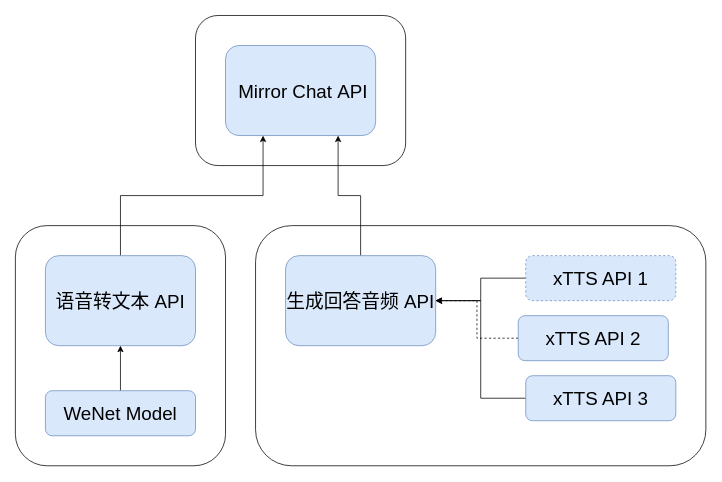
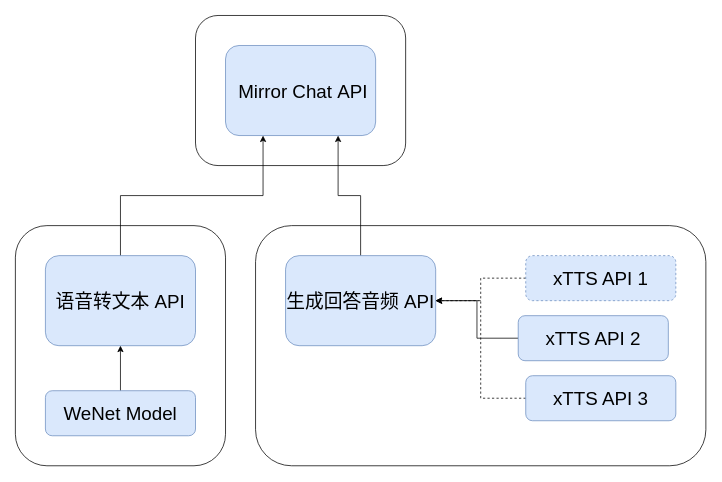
edge "xTTS API 1" -> "生成回答音频 API": style solid -> dashed
edge "xTTS API 2" -> "生成回答音频 API": style dashed -> solid
edge "xTTS API 3" -> "生成回答音频 API": style solid -> dashed
